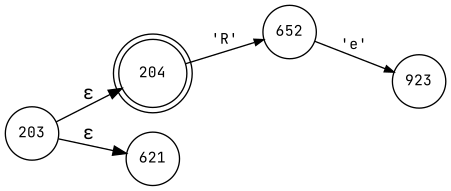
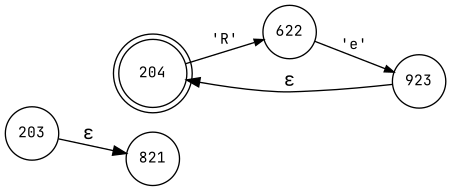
node "652": label "652" -> "622"
edge "203" -> "204": now "923" -> "204"
node "621": label "621" -> "821"
